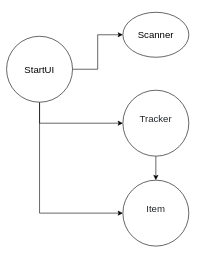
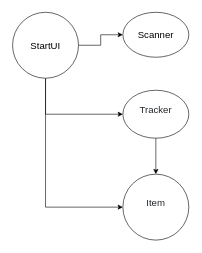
node "StartUI": moved (39, 69) -> (45, 45)
node "Tracker": size 66x66 -> 66x48
node "Item": moved (156, 213) -> (156, 207)
